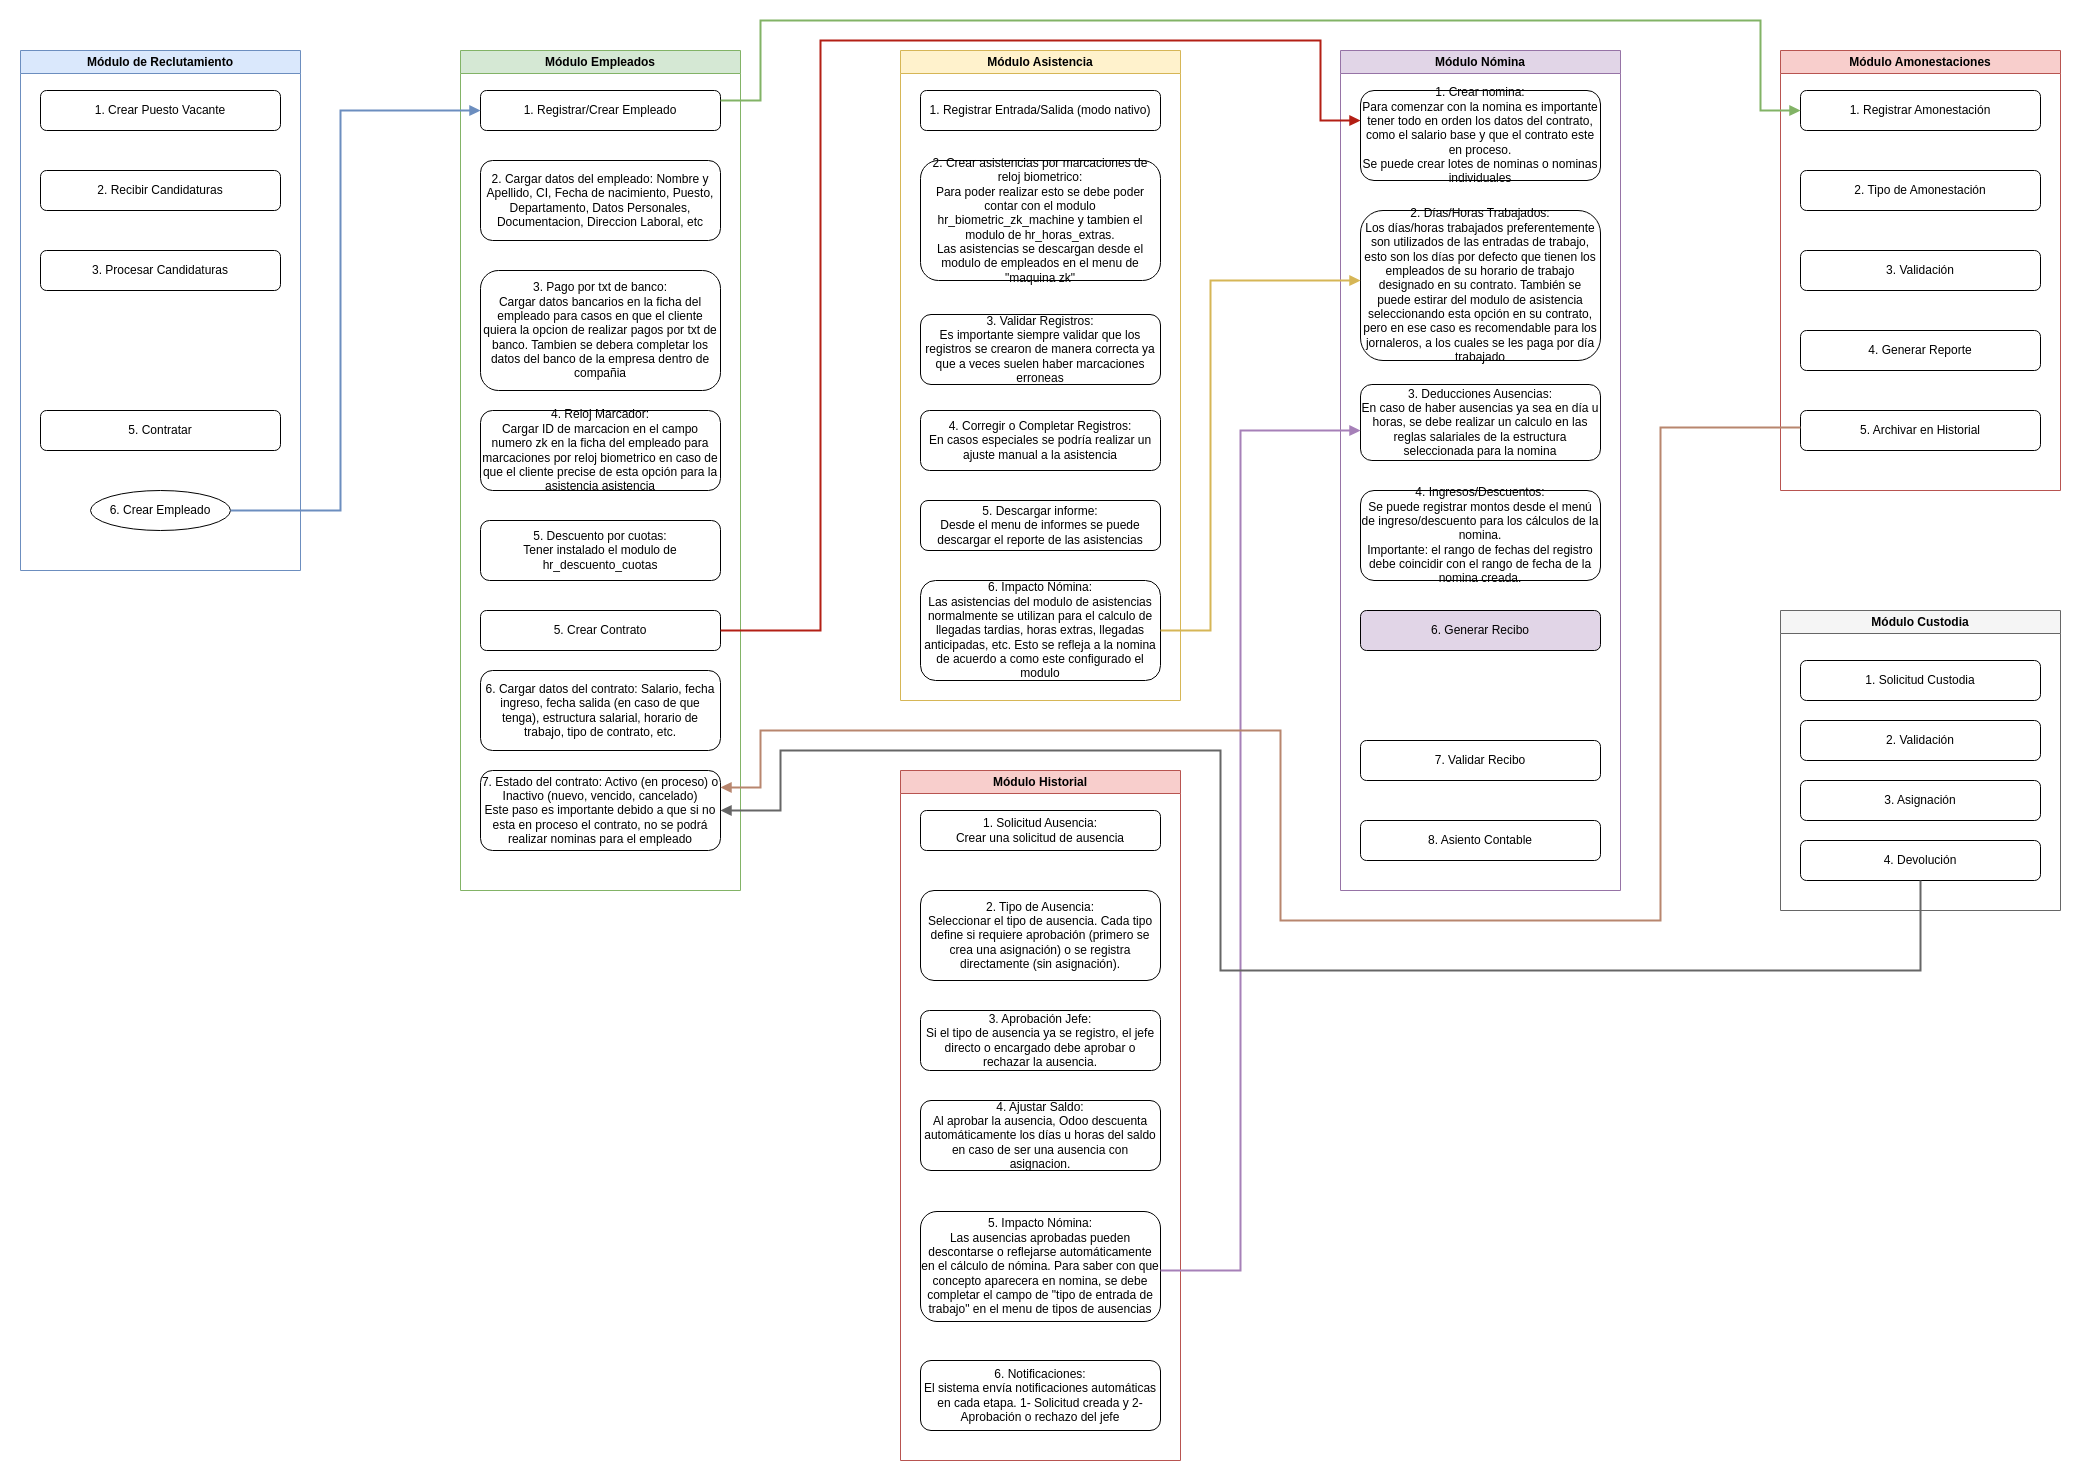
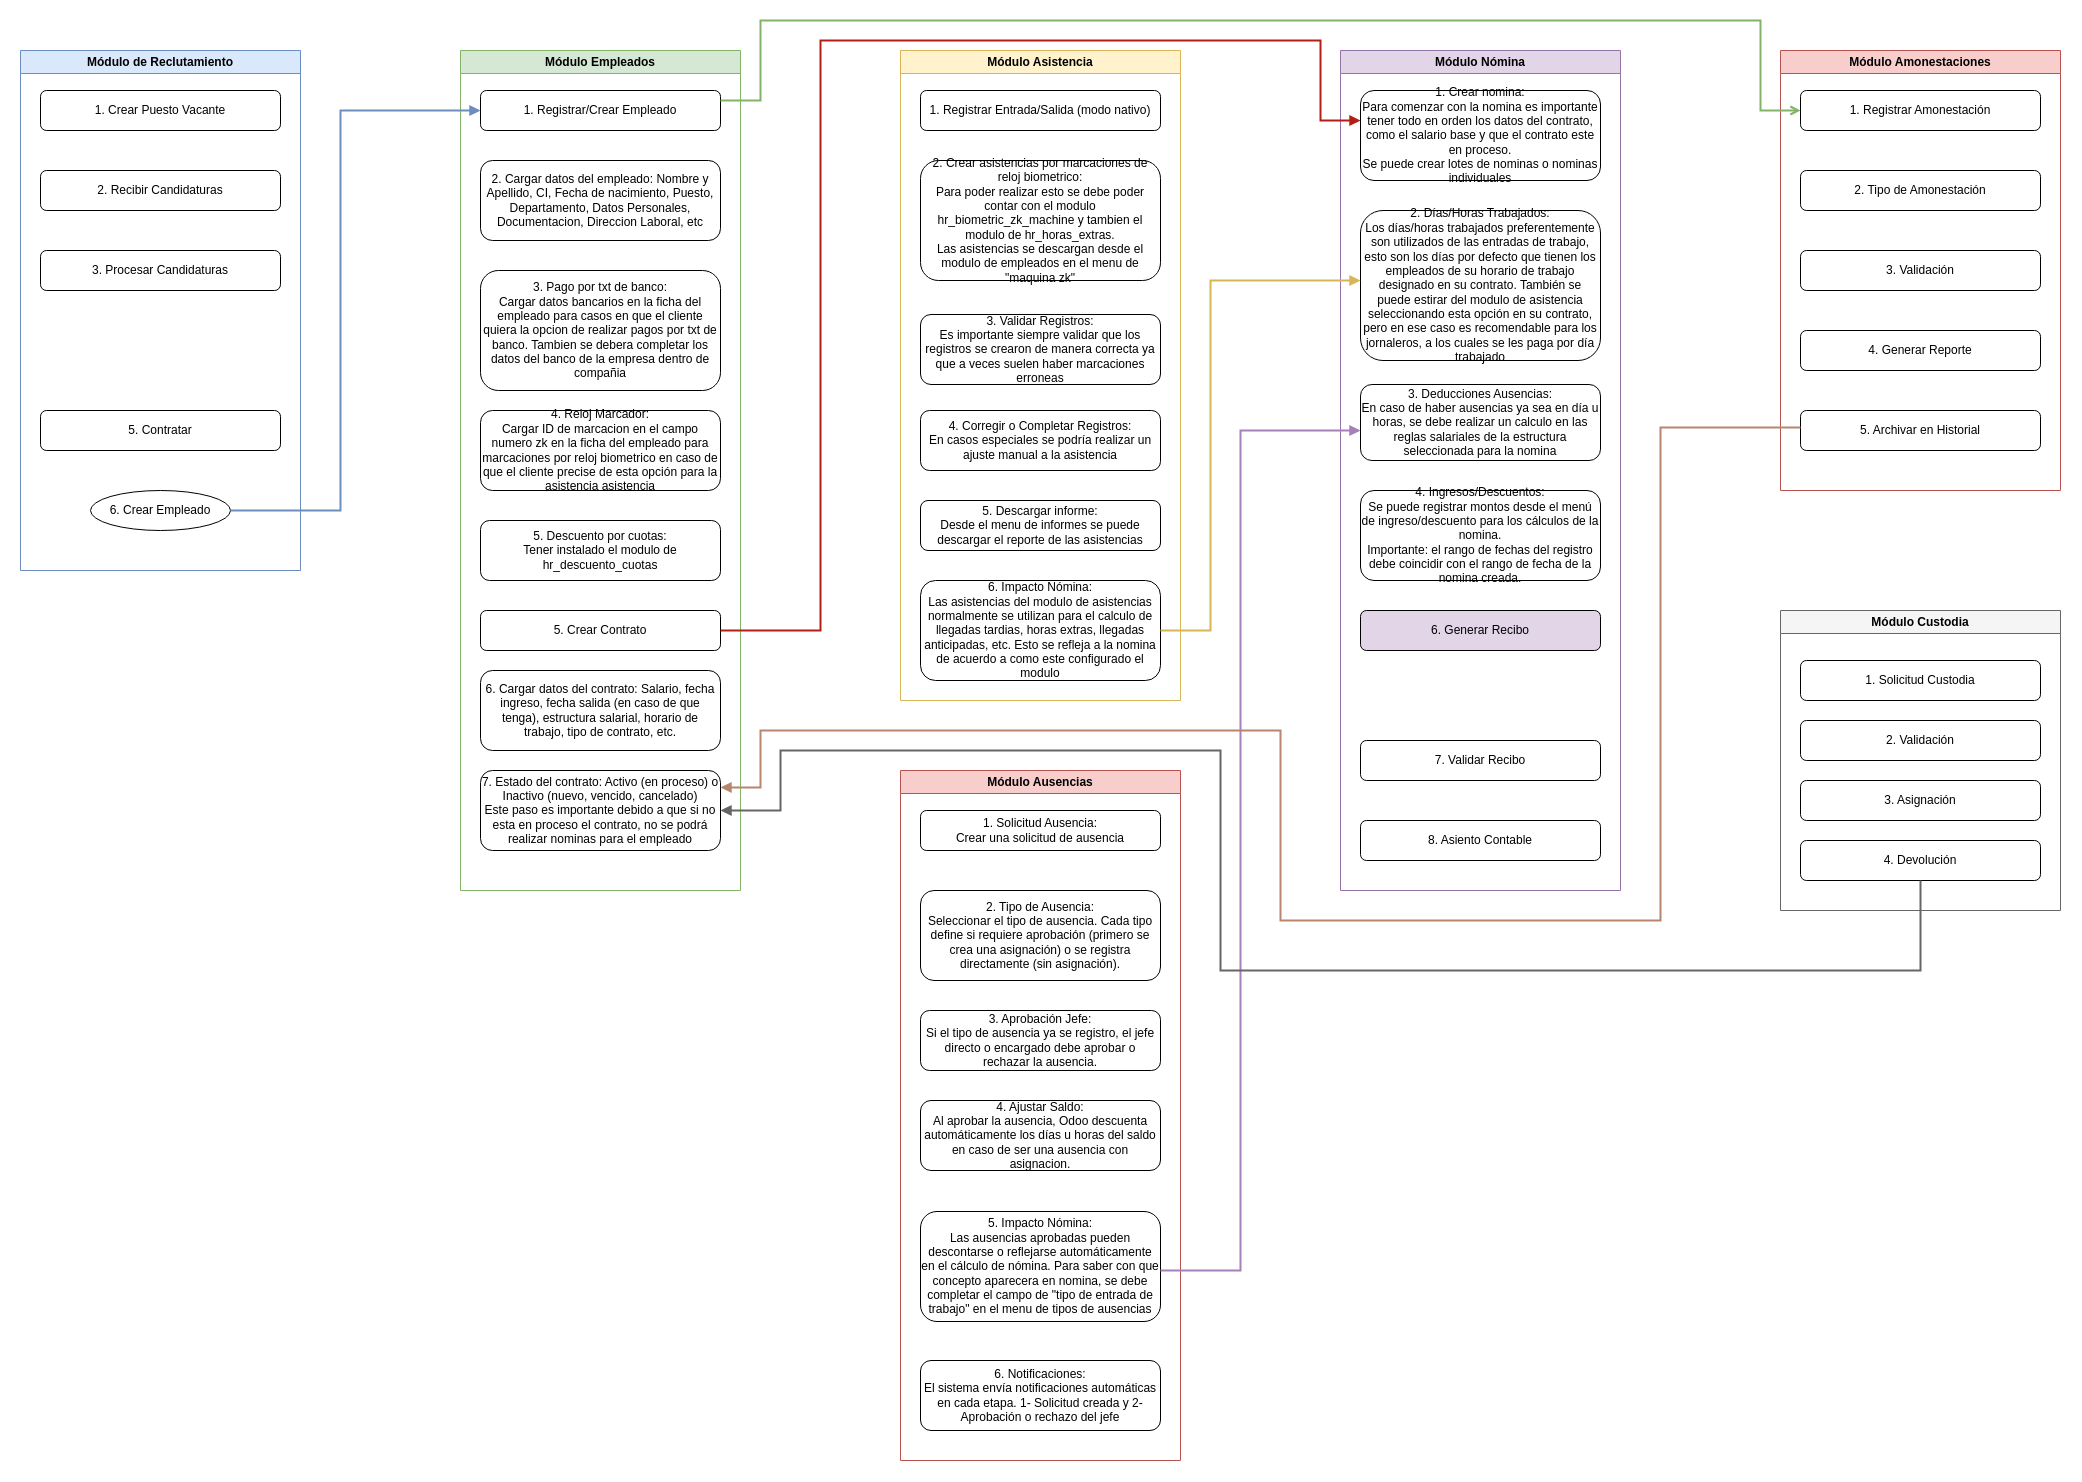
edge "1. Registrar/Crear Empleado" -> "1. Registrar Amonestación": arrowhead block -> open
node "Módulo Historial": label "Módulo Historial" -> "Módulo Ausencias"
